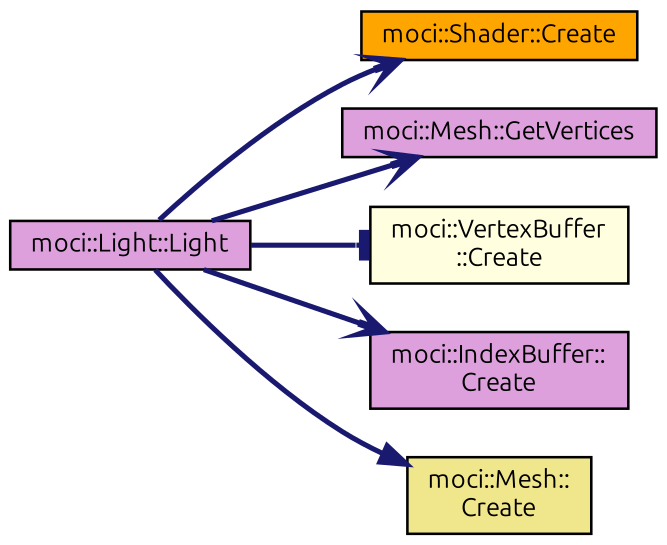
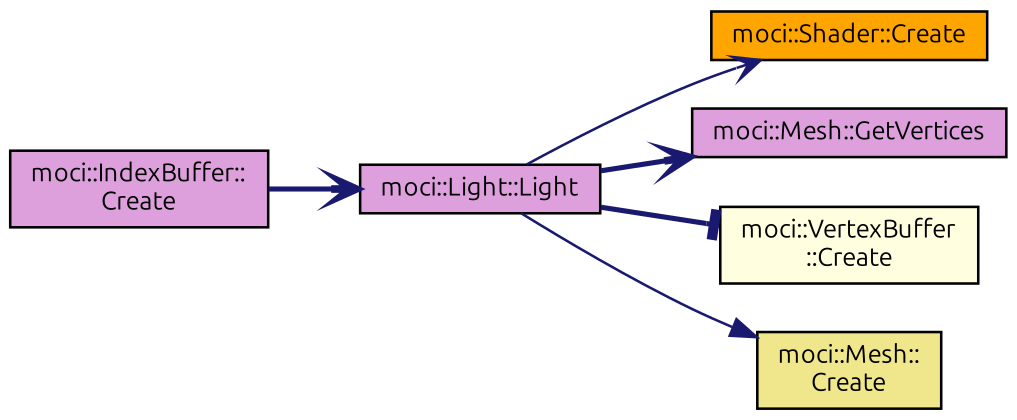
edge "moci::Light::Light" -> "moci::Shader::Create": style bold -> solid
edge "moci::Light::Light" -> "moci::IndexBuffer:: Create": reversed
edge "moci::Light::Light" -> "moci::Mesh:: Create": style bold -> solid
